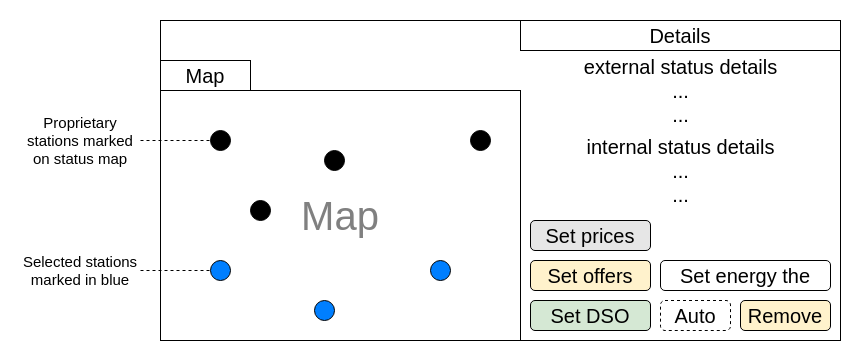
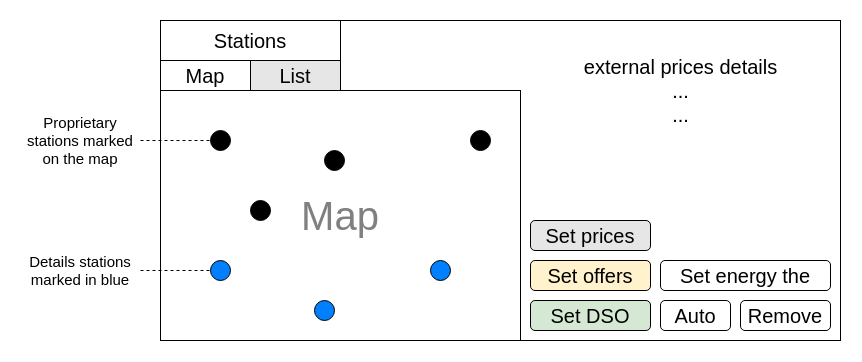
node "Details": removed
node "Stations": added
node "List": added
node "external status details ... ...": label "external status details ... ..." -> "external prices details ... ..."
node "Proprietary stations marked on status map": label "Proprietary stations marked on status map" -> "Proprietary stations marked on the map"
node "internal status details ... ...": removed
node "Selected stations marked in blue": label "Selected stations marked in blue" -> "Details stations marked in blue"
node "Auto": style dashed -> solid
node "Remove": fillcolor #fff2cc -> #ffffff
